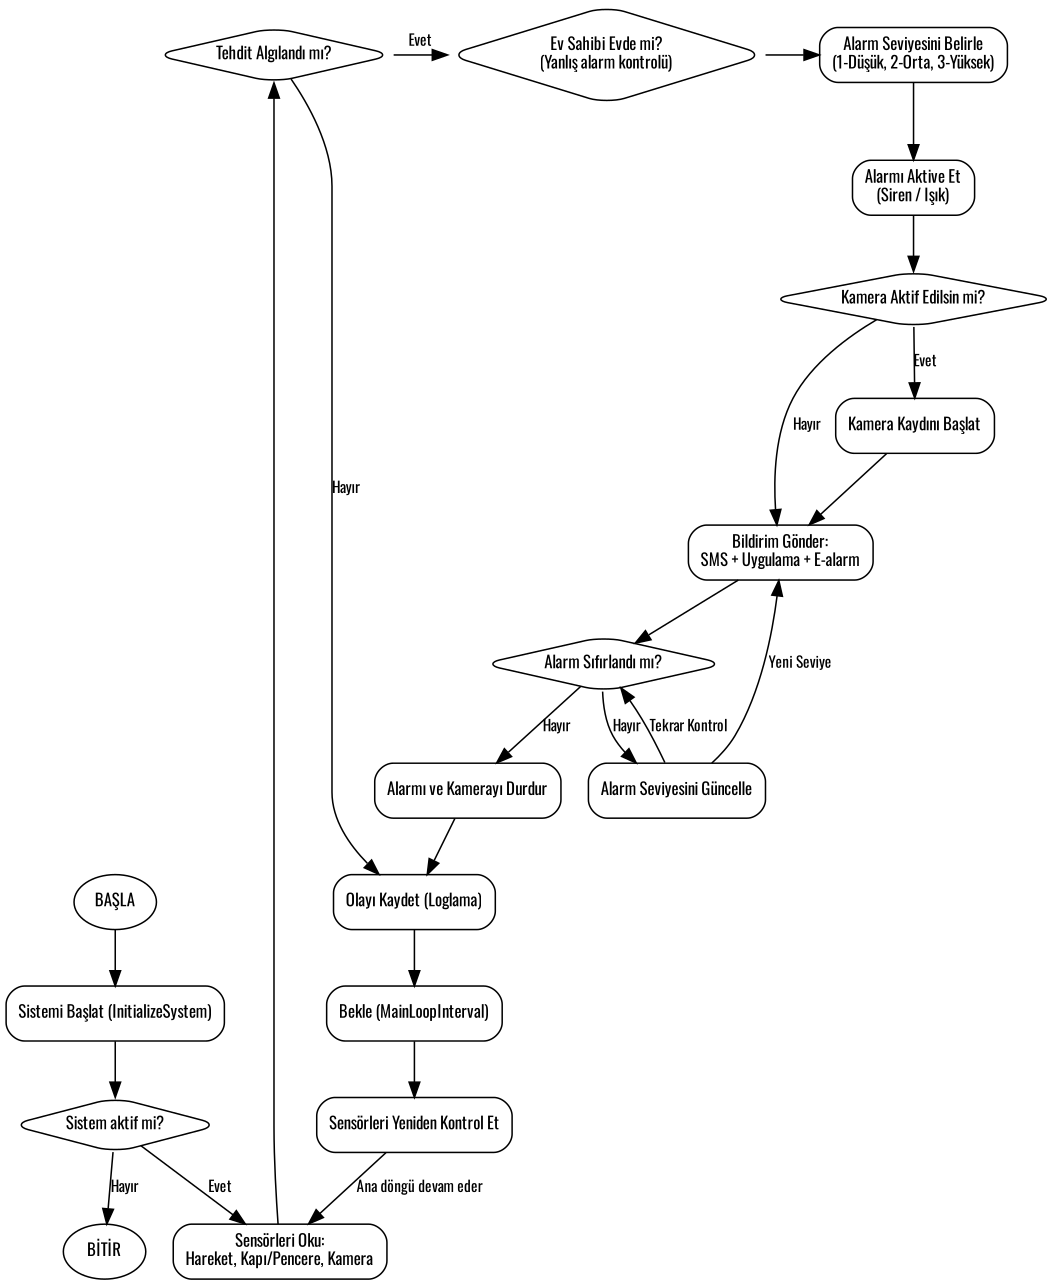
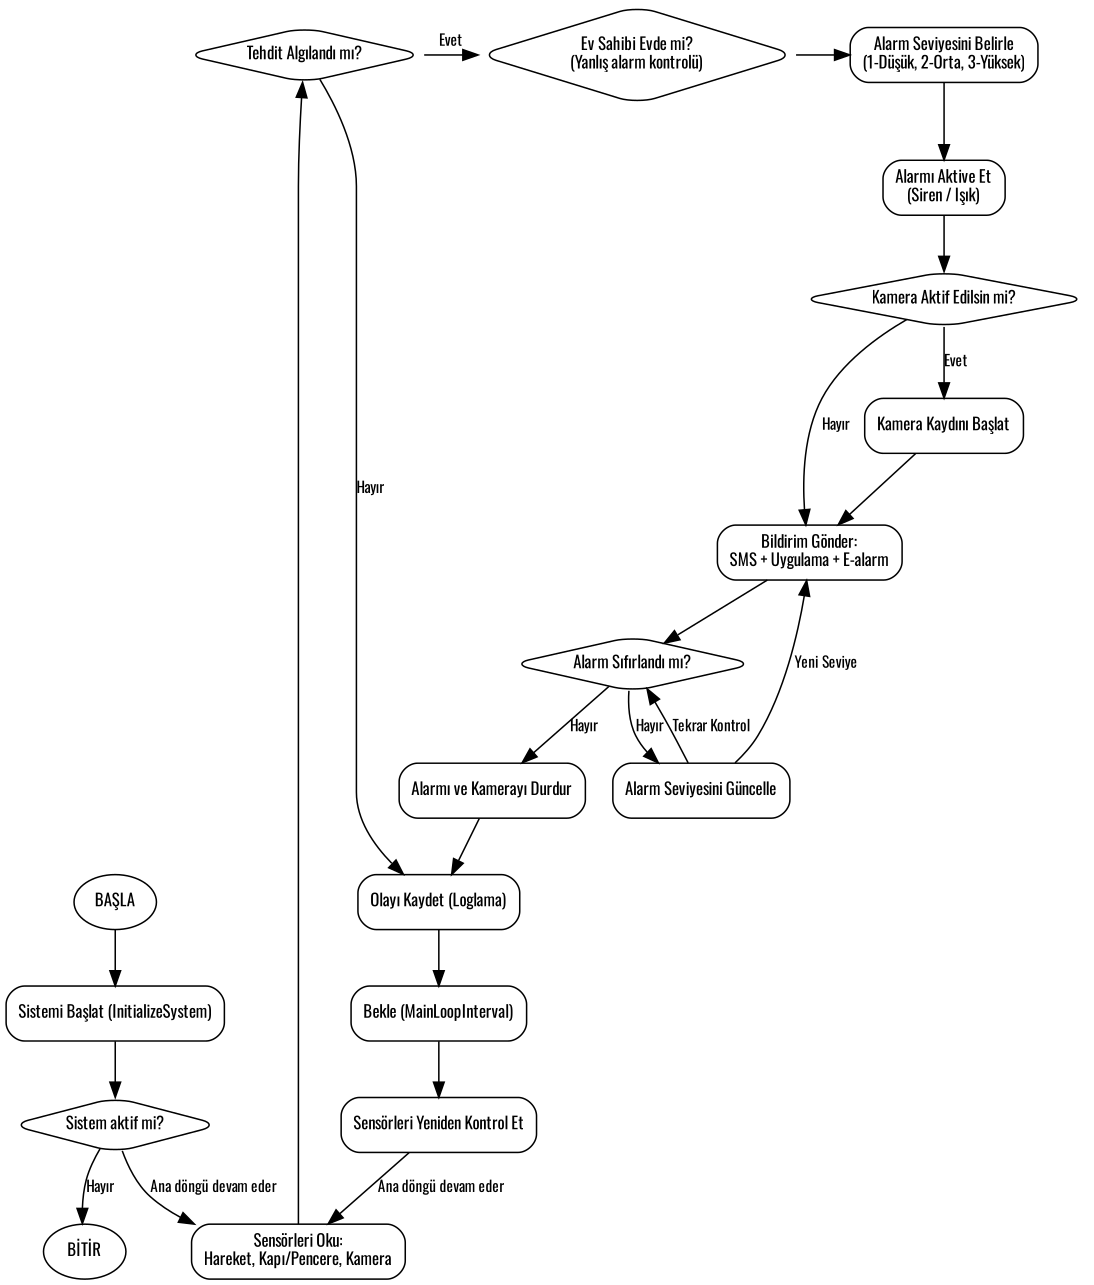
edge "Sistem aktif mi?" -> "Sensörleri Oku: Hareket, Kapı/Pencere, Kamera": label "Evet" -> "Ana döngü devam eder"
